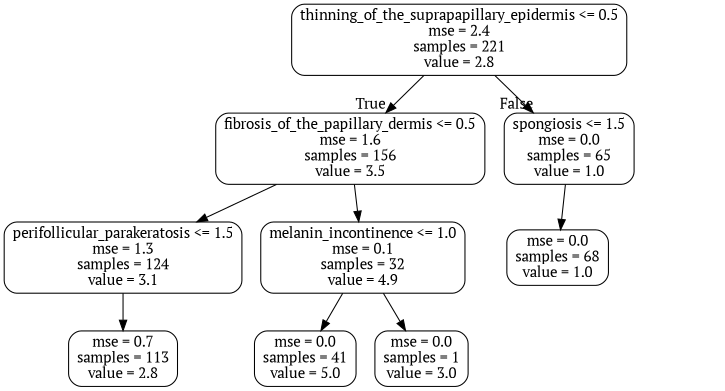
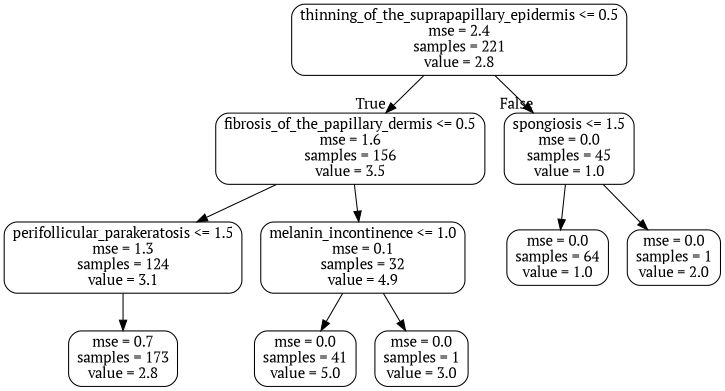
node "spongiosis <= 1.5 mse = 0.0 samples = 65 value = 1.0": label "spongiosis <= 1.5 mse = 0.0 samples = 65 value = 1.0" -> "spongiosis <= 1.5 mse = 0.0 samples = 45 value = 1.0"
node "mse = 0.0 samples = 68 value = 1.0": label "mse = 0.0 samples = 68 value = 1.0" -> "mse = 0.0 samples = 64 value = 1.0"
node "mse = 0.0 samples = 1 value = 2.0": added
node "mse = 0.7 samples = 113 value = 2.8": label "mse = 0.7 samples = 113 value = 2.8" -> "mse = 0.7 samples = 173 value = 2.8"
